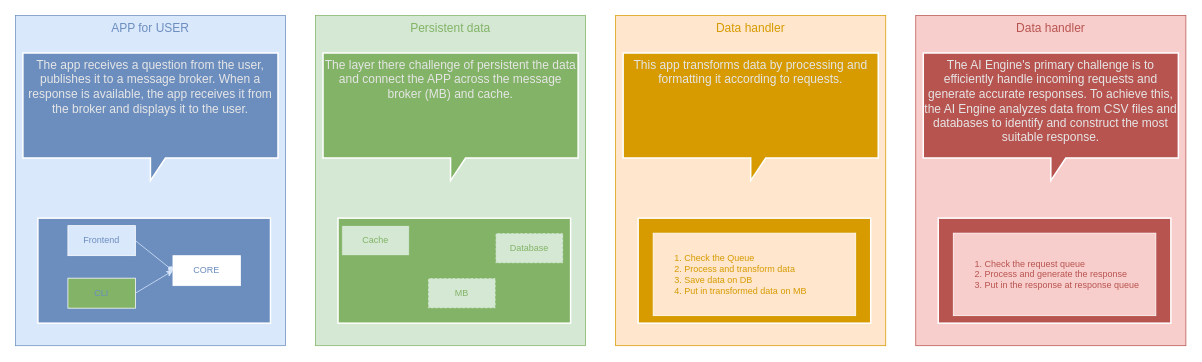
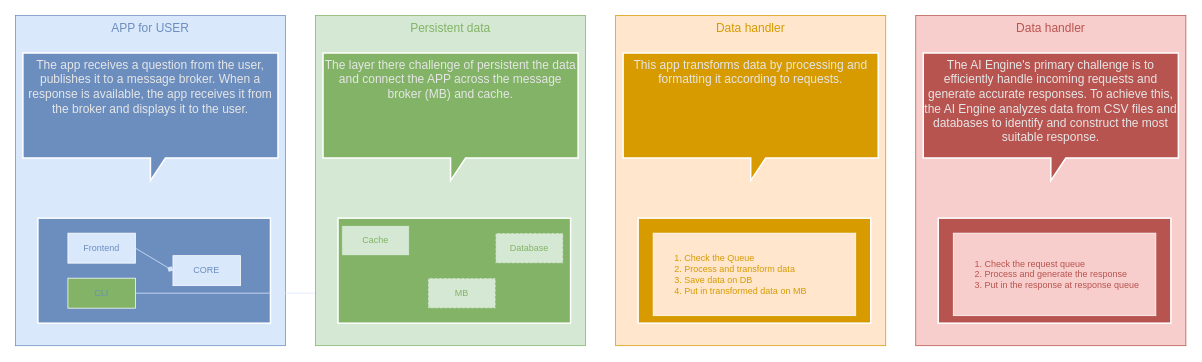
node "Frontend": moved (102, 240) -> (102, 248)
node "CORE": fillcolor #ffffff -> #dae8fc
edge "CLI" -> "CORE": now "CLI" -> "MB"
